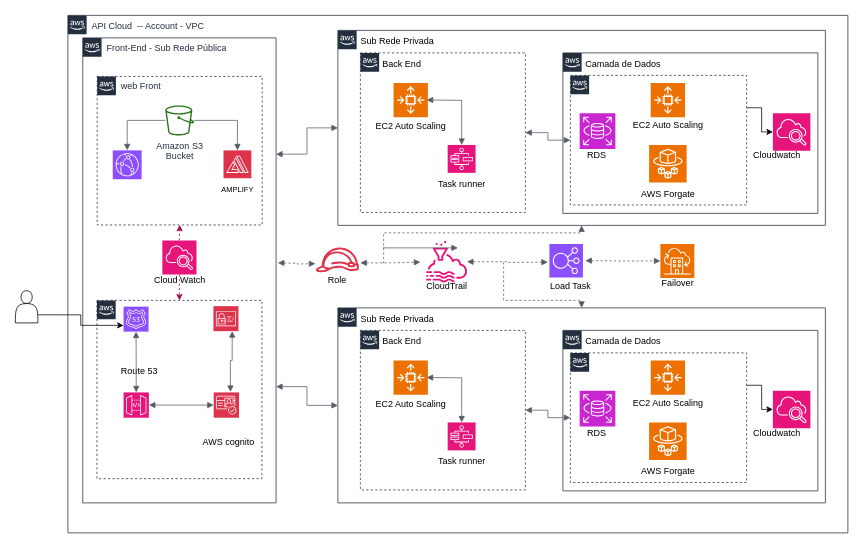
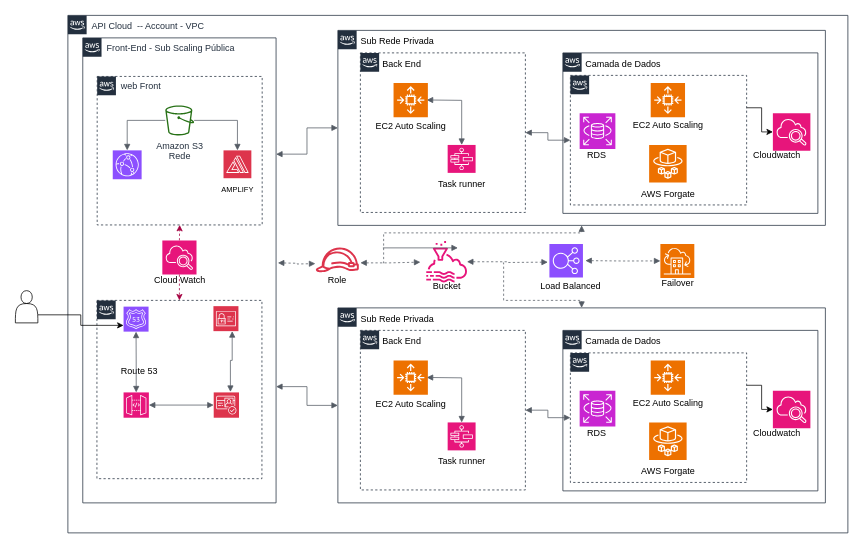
node "Front-End - Sub Rede Pública": label "Front-End - Sub Rede Pública" -> "Front-End - Sub Scaling Pública"
node "Amazon S3 Bucket": label "Amazon S3 Bucket" -> "Amazon S3 Rede"
node "CloudTrail": label "CloudTrail" -> "Bucket"
node "Load Task": label "Load Task" -> "Load Balanced"
node "AWS cognito": removed
